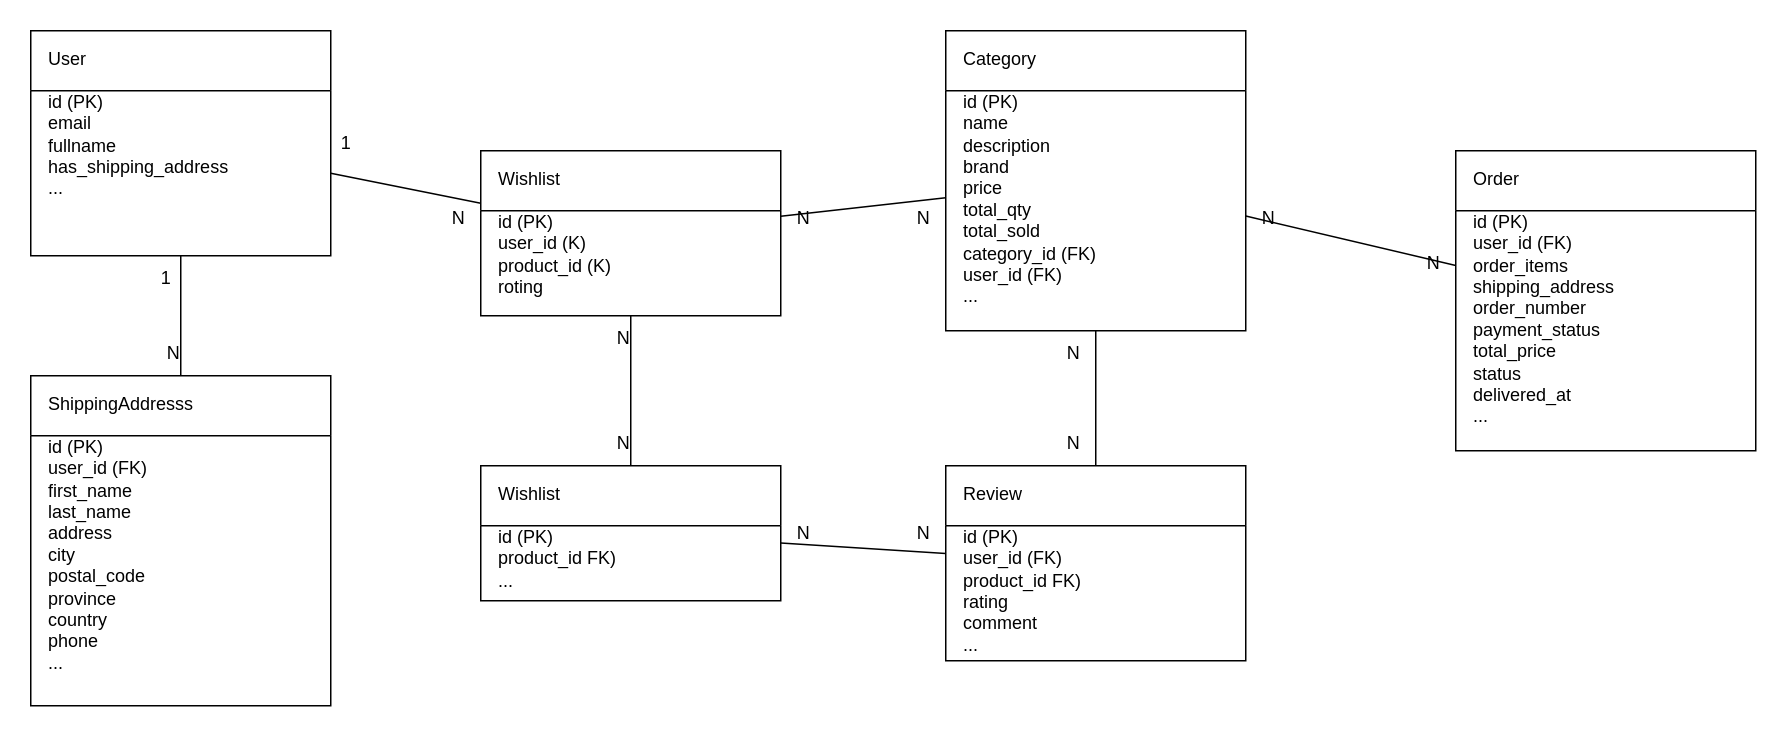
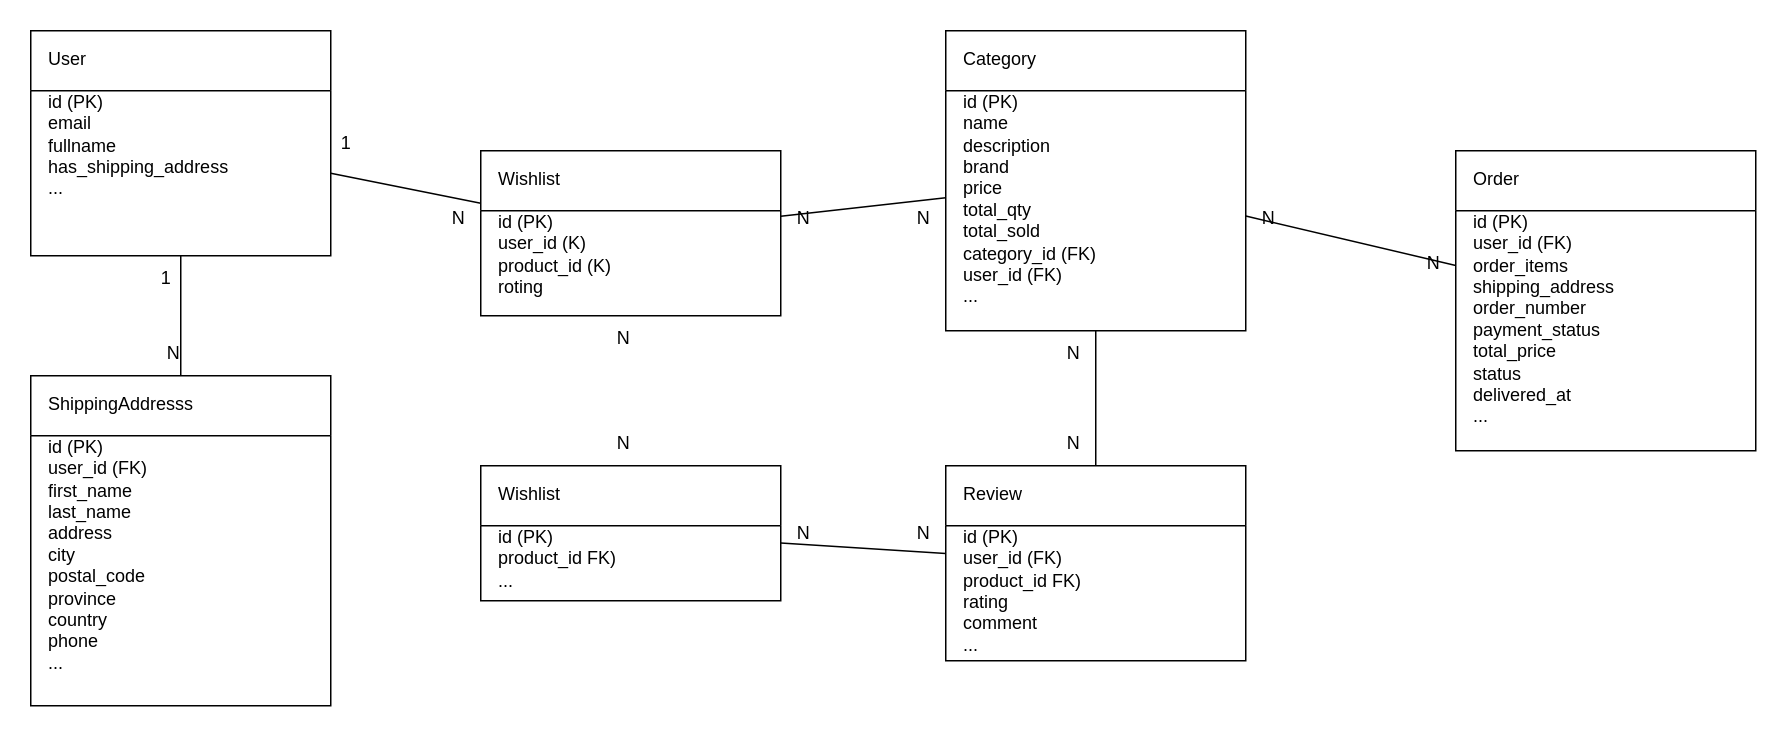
edge "Wishlist id (PK) user_id (K) product_id (K) roting" -- "Wishlist id (PK) product_id FK) ...": removed
